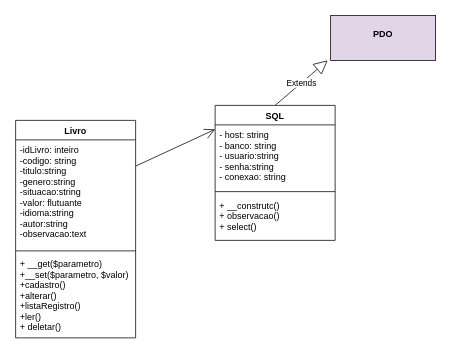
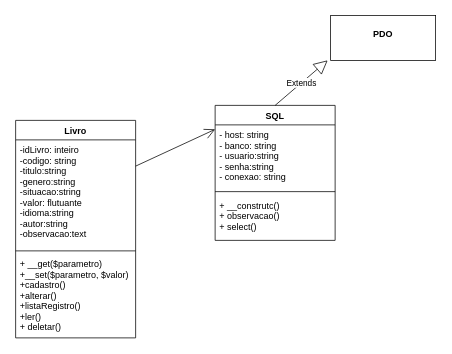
node "PDO": fillcolor #e1d5e7 -> #ffffff
